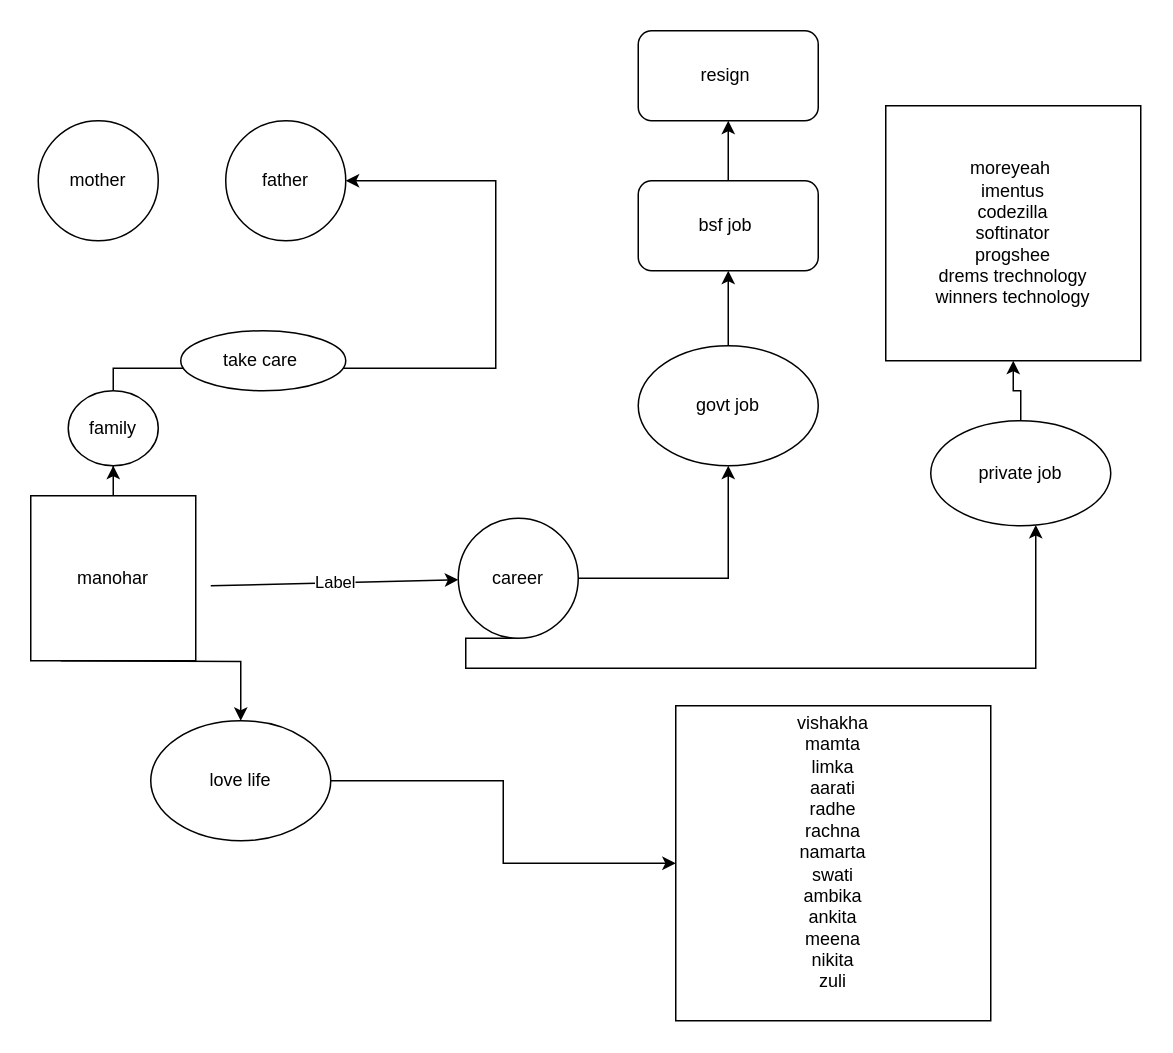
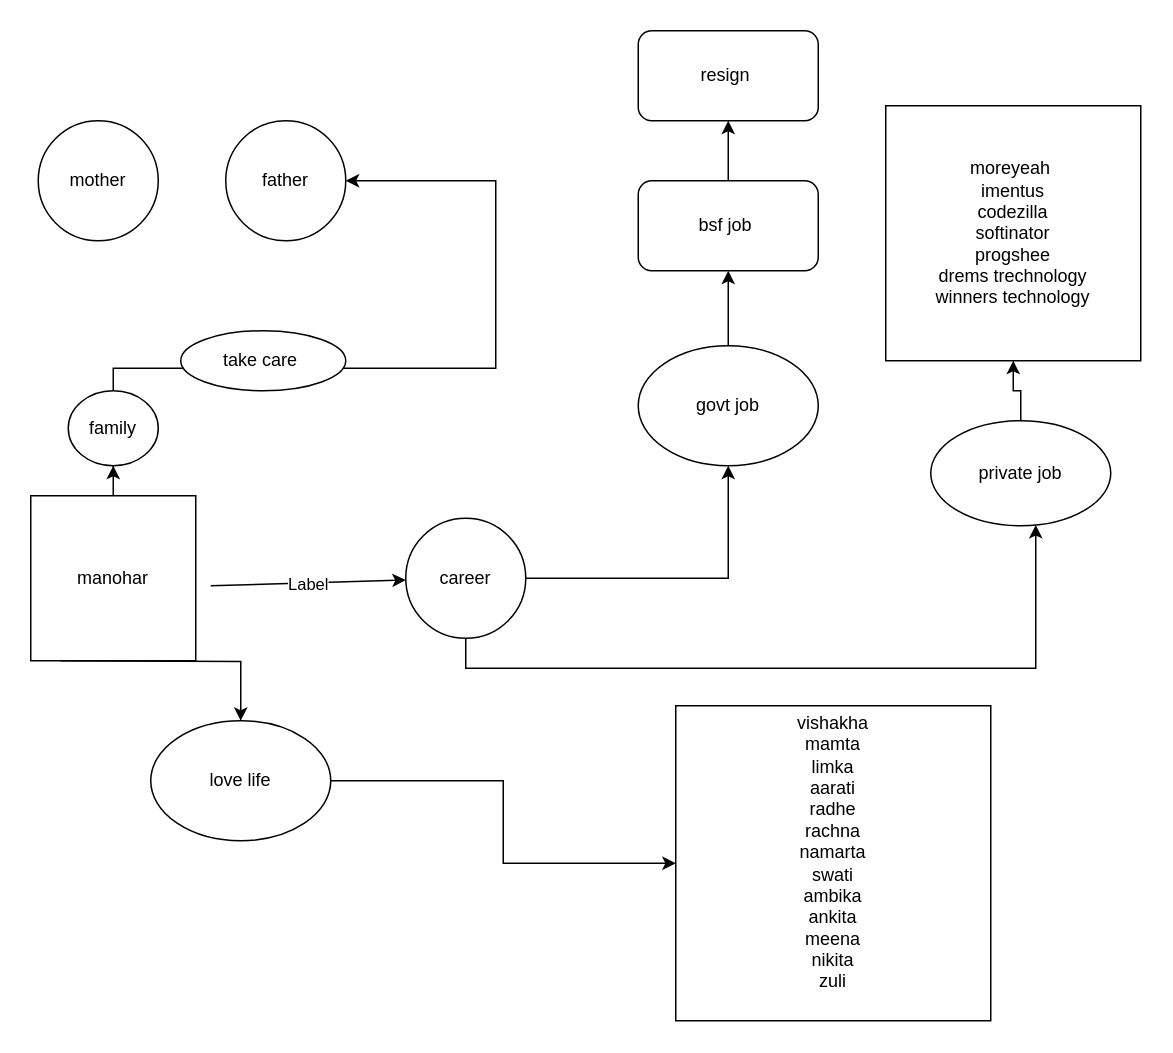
node "career": moved (518, 578) -> (466, 578)
